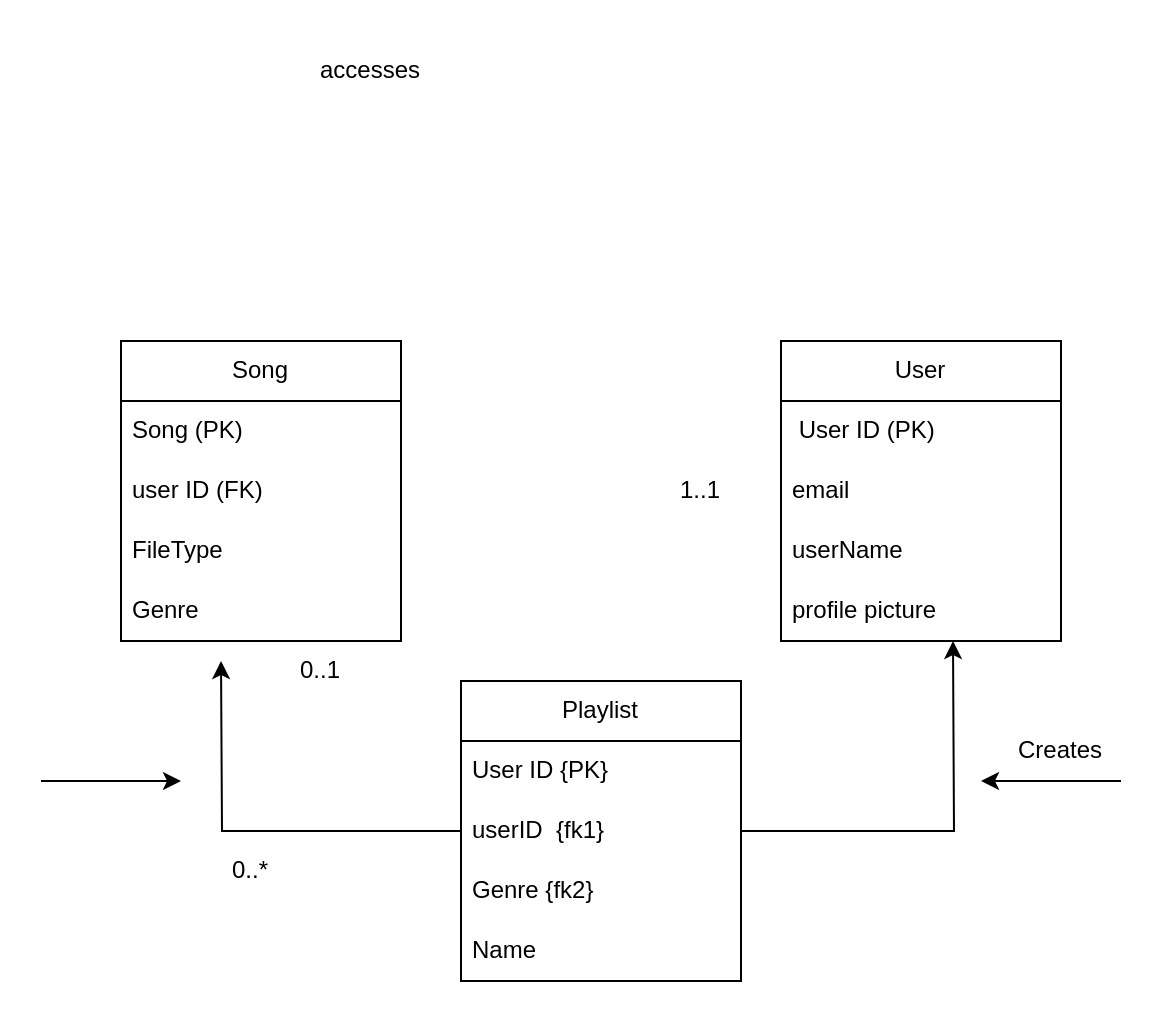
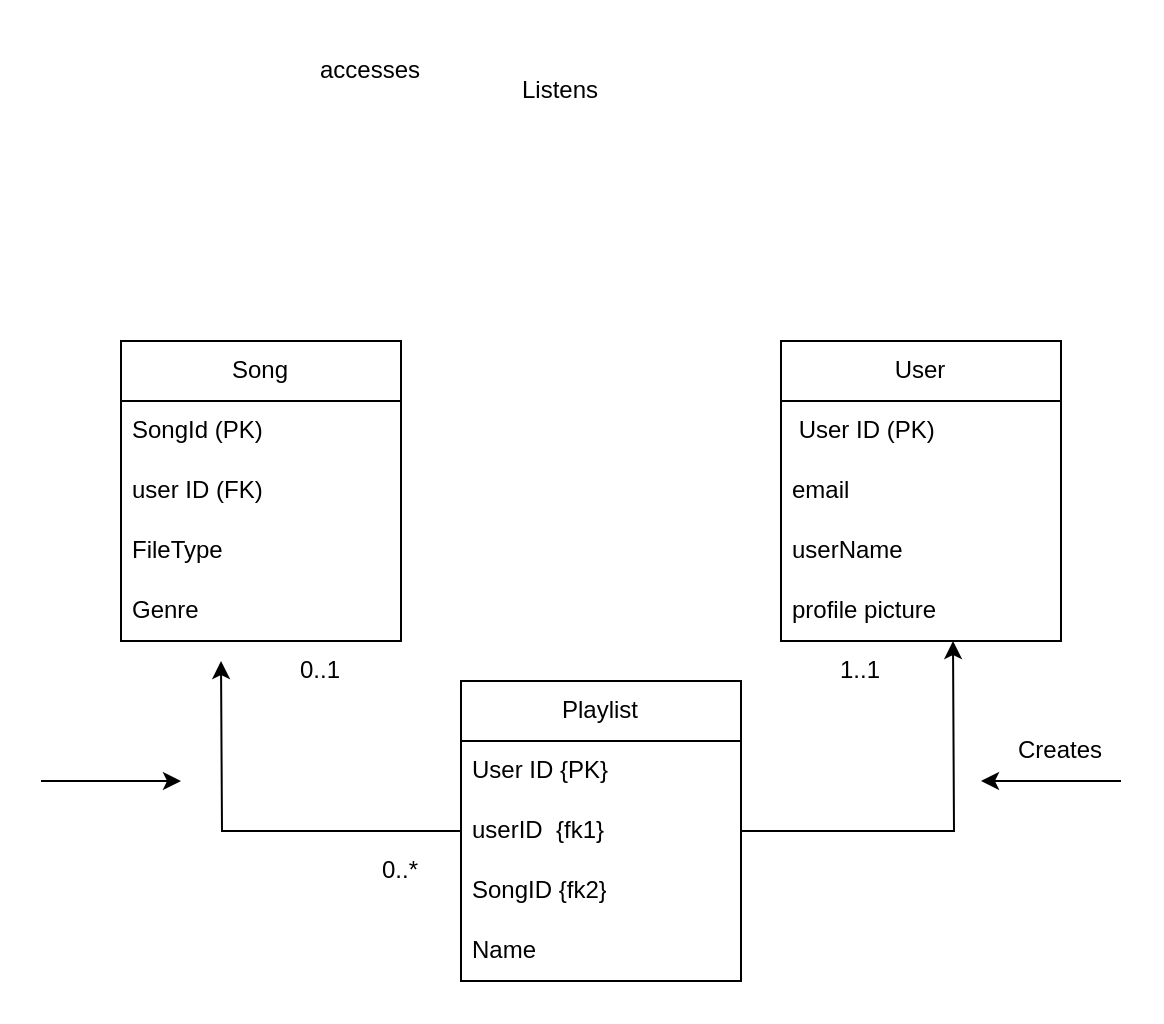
node "Listens": added
node "Song (PK)": label "Song (PK)" -> "SongId (PK)"
node "1..1": moved (701, 491) -> (861, 671)
node "0..*": moved (251, 871) -> (401, 871)
node "Genre {fk2}": label "Genre {fk2}" -> "SongID {fk2}"
